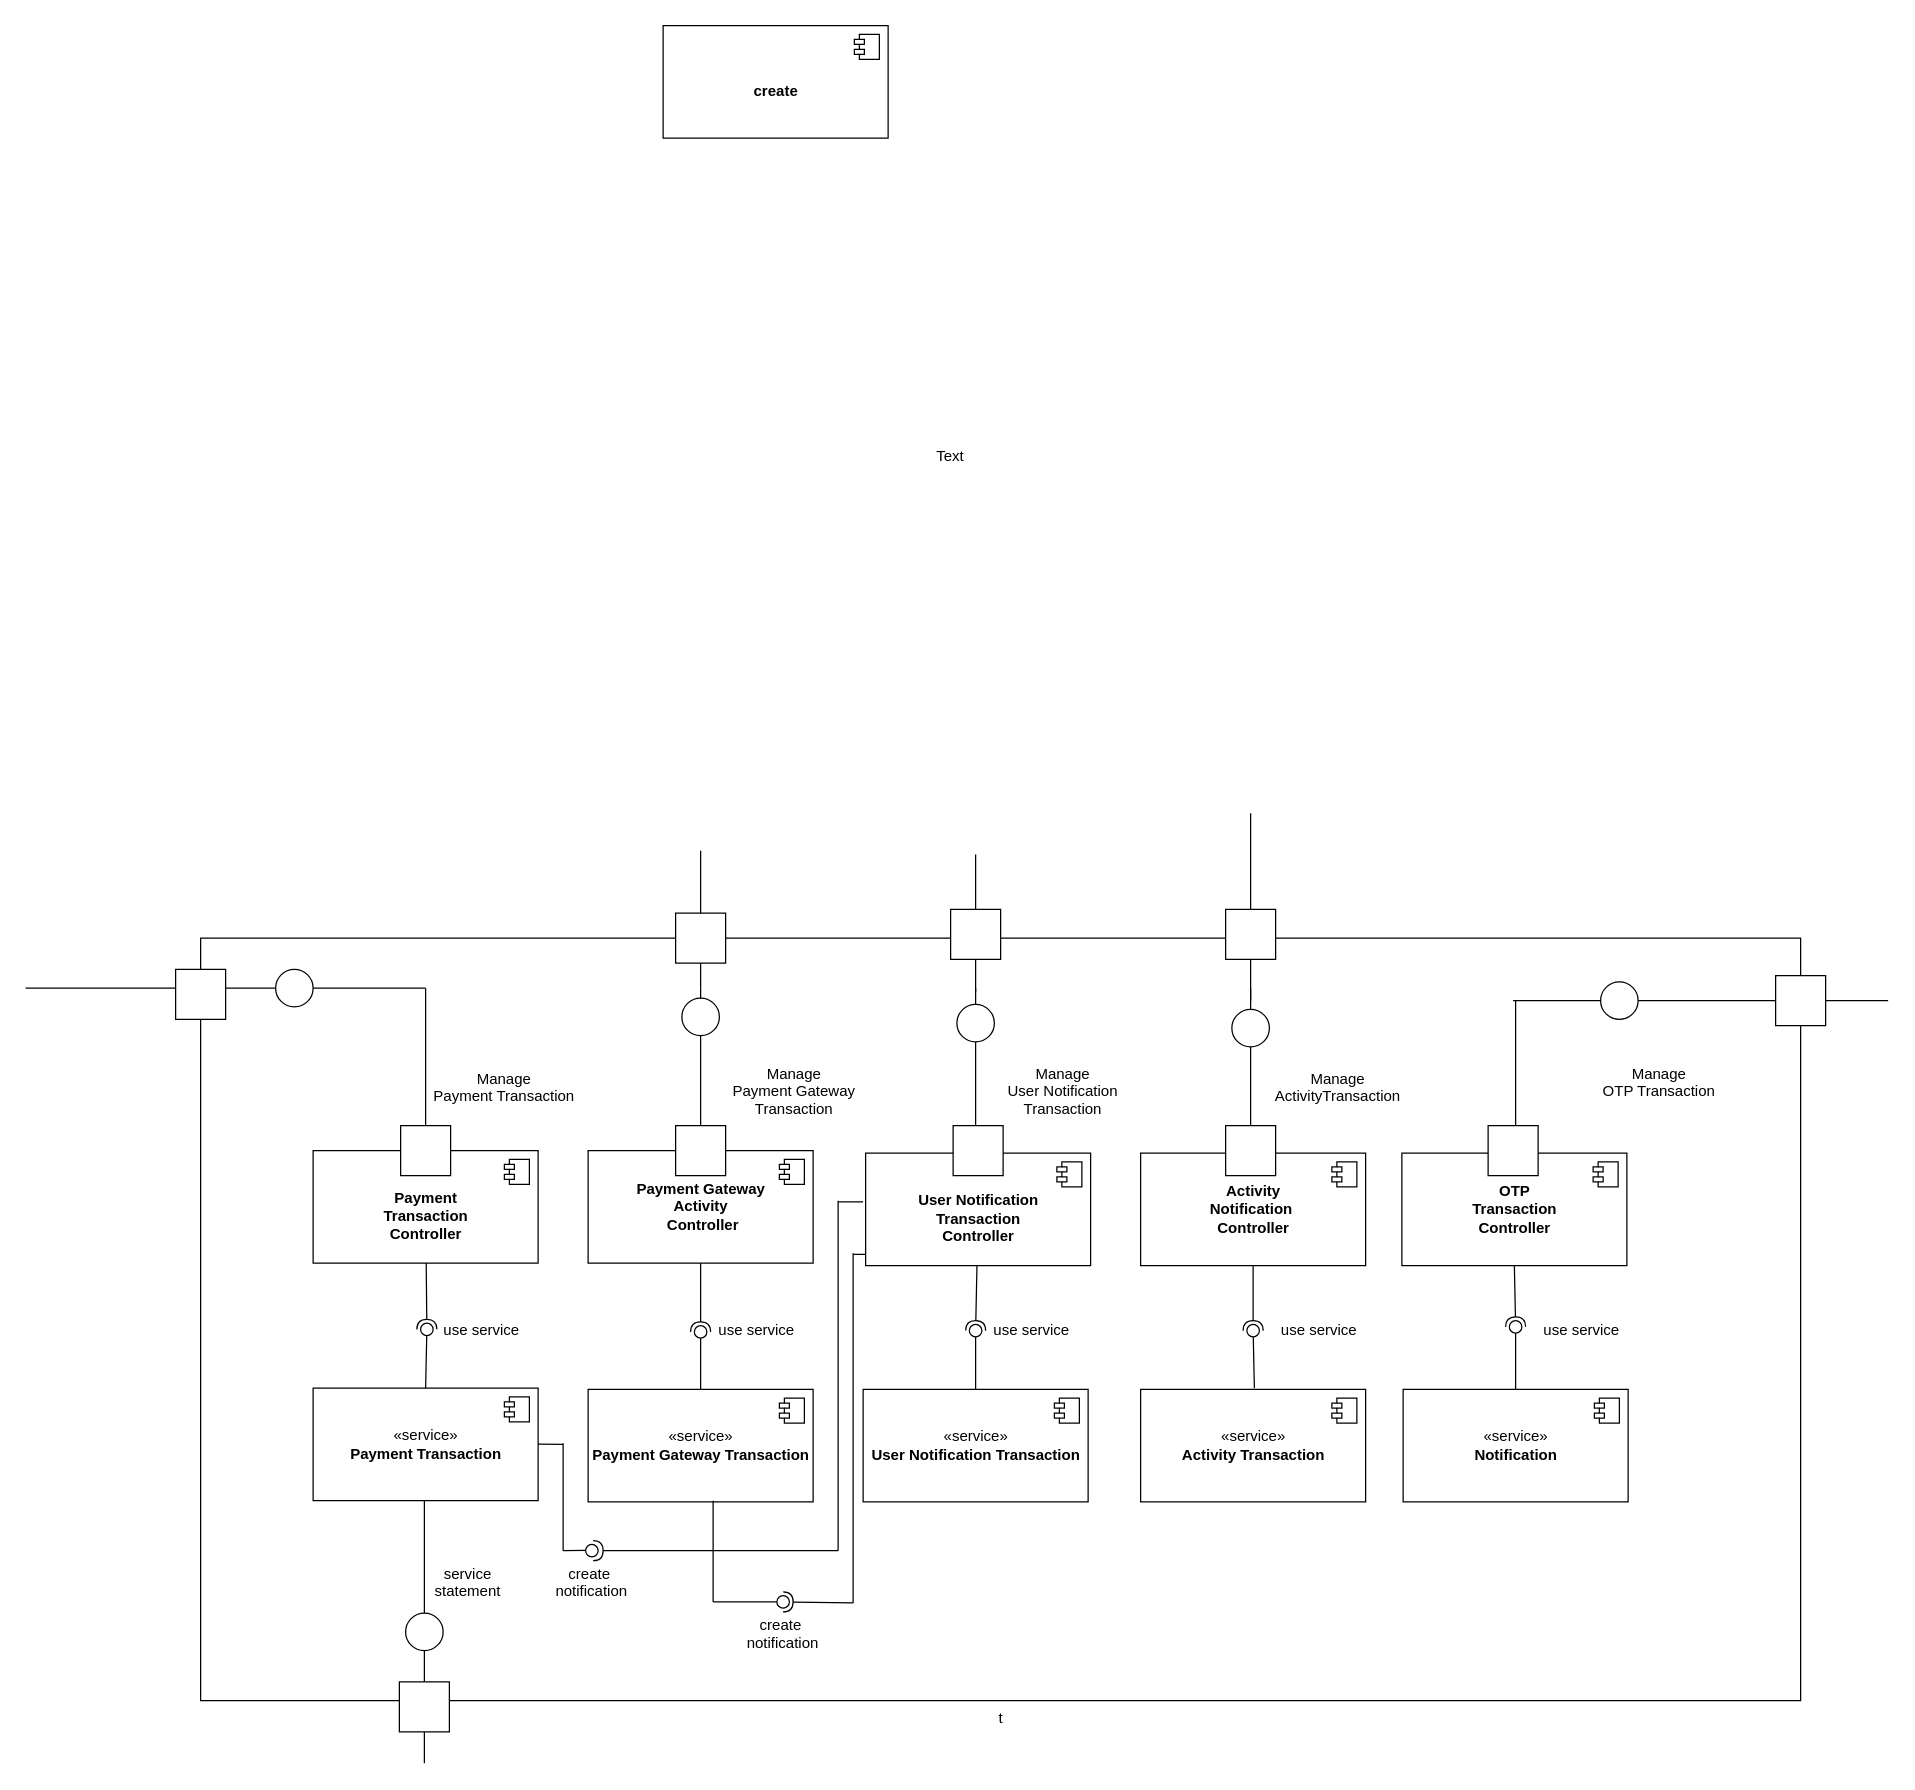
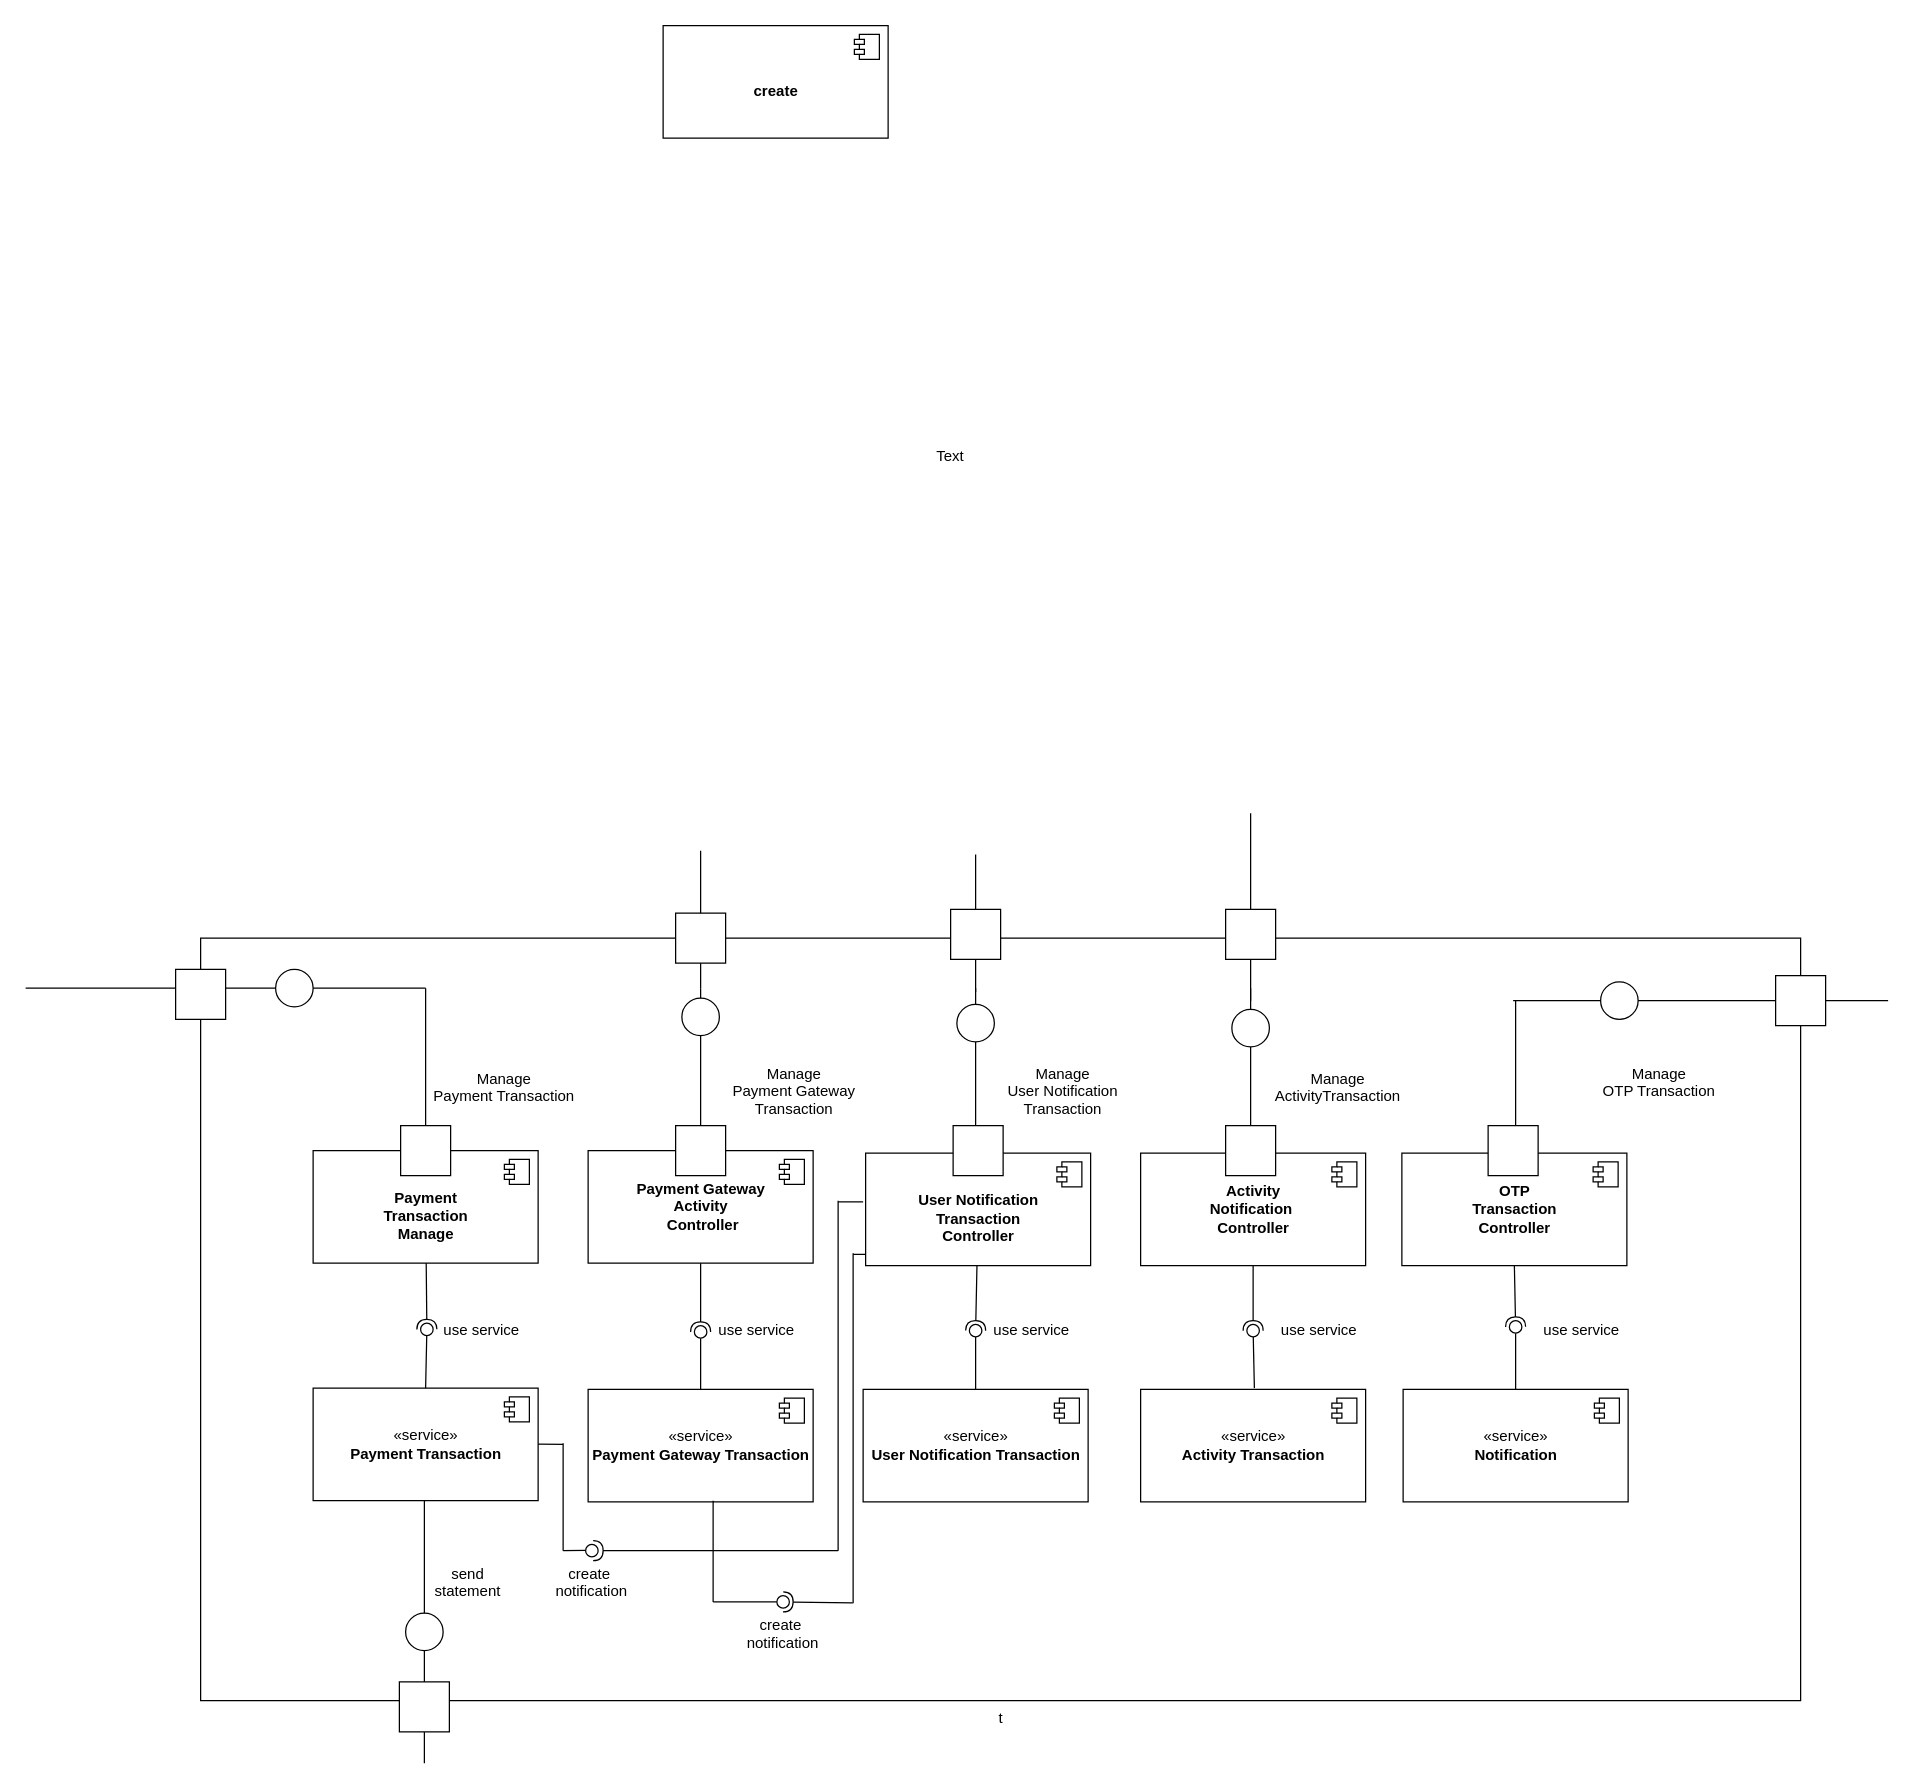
node "Payment Transaction Controller": label "Payment Transaction Controller" -> "Payment Transaction Manage"
node "service statement": label "service statement" -> "send statement"
